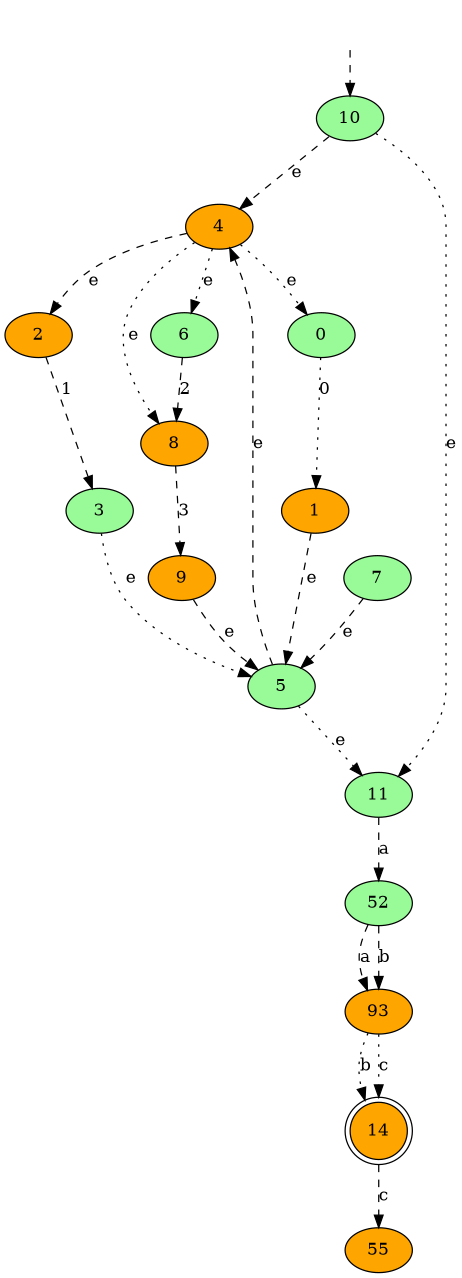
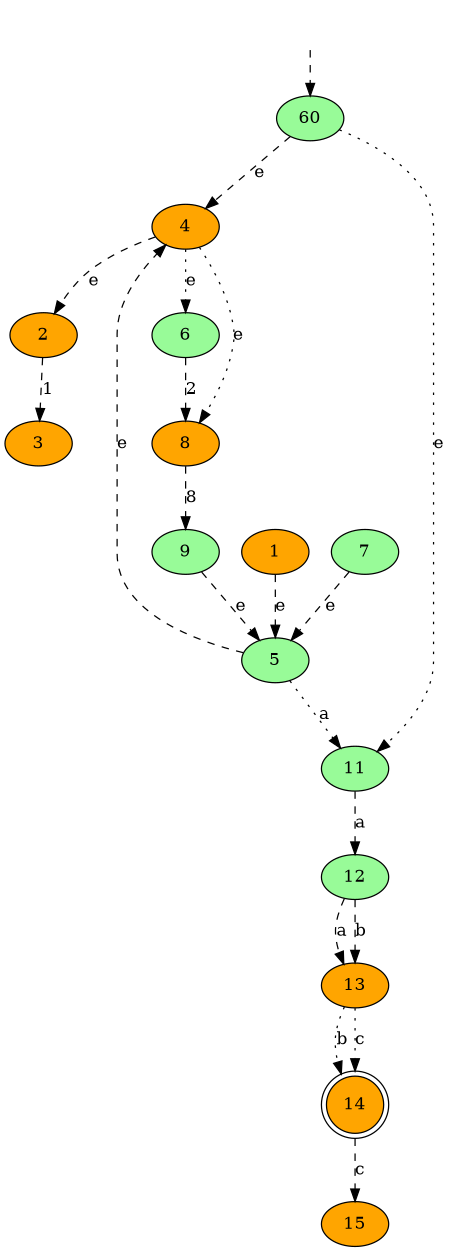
node "10": label "10" -> "60"
node "0": removed
node "3": fillcolor palegreen -> orange
edge "8" -> "9": label "3" -> "8"
node "9": fillcolor orange -> palegreen
edge "3" -> "5": removed, label "e"
edge "5" -> "11": label "e" -> "a"
node "52": label "52" -> "12"
node "93": label "93" -> "13"
node "55": label "55" -> "15"
